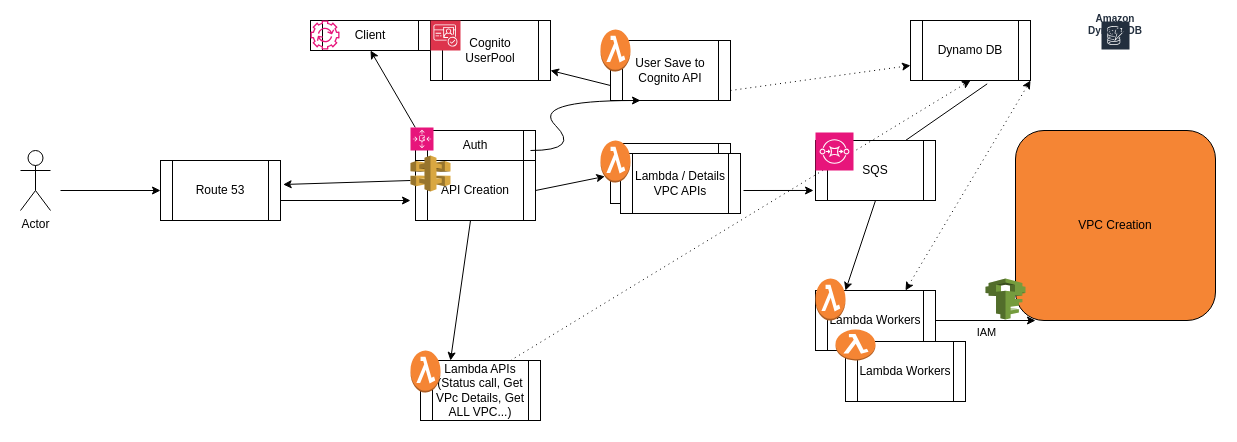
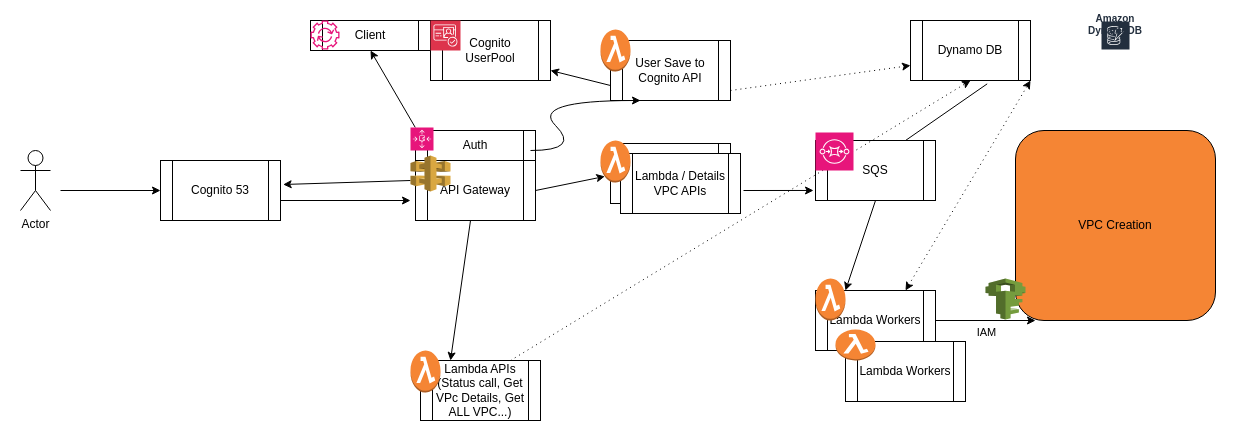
node "Route 53": label "Route 53" -> "Cognito 53"
node "API Creation": label "API Creation" -> "API Gateway"
